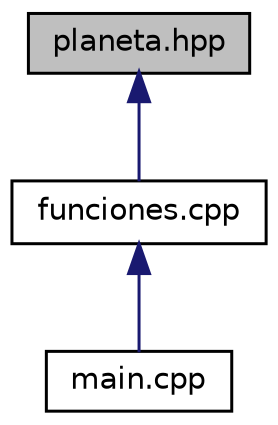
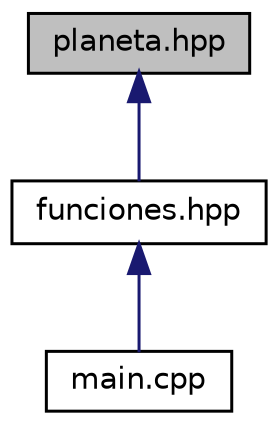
node "funciones.cpp": label "funciones.cpp" -> "funciones.hpp"
